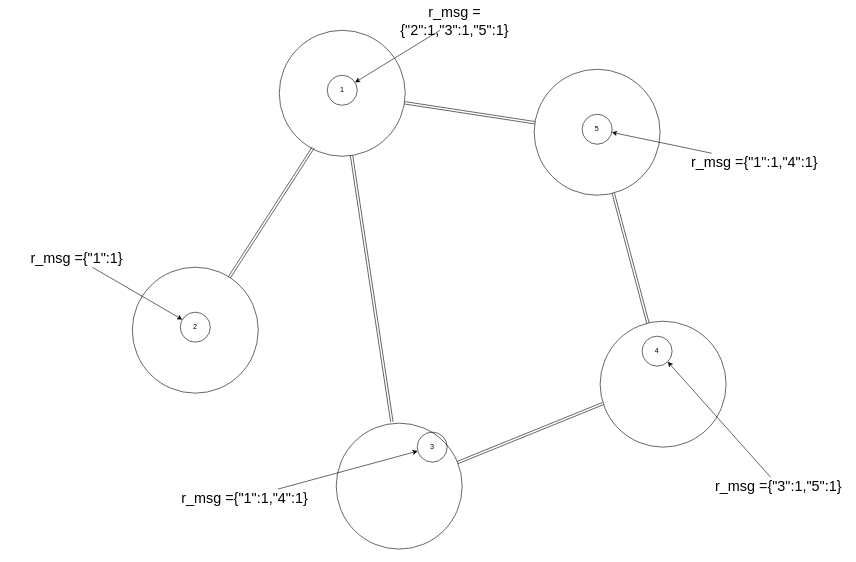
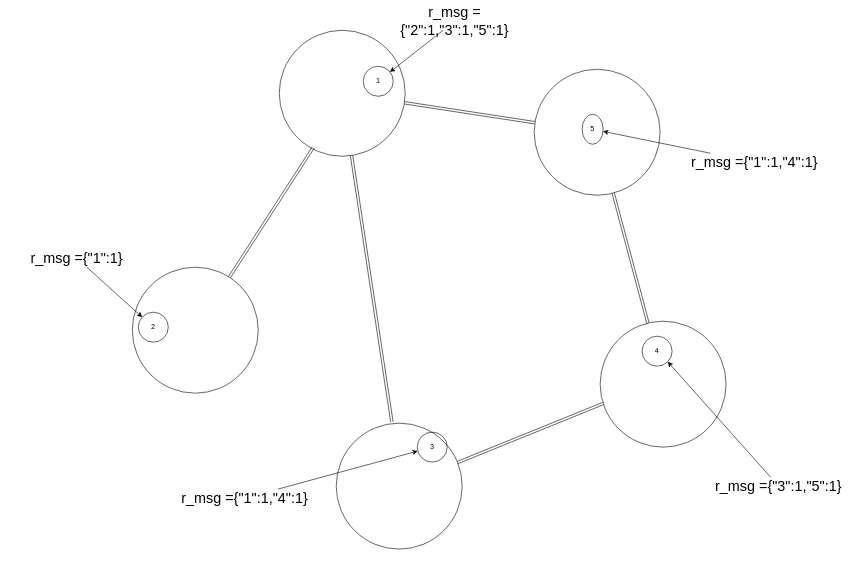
node "1": moved (342, 90) -> (378, 81)
node "5": size 30x30 -> 21x30
node "2": moved (195, 327) -> (153, 327)
